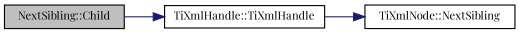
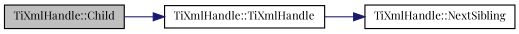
node "NextSibling::Child": label "NextSibling::Child" -> "TiXmlHandle::Child"
node "TiXmlNode::NextSibling": label "TiXmlNode::NextSibling" -> "TiXmlHandle::NextSibling"
